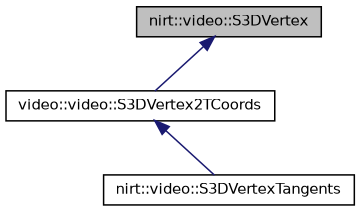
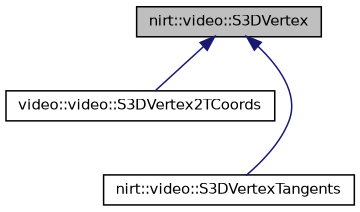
edge "nirt::video::S3DVertexTangents" -> "video::video::S3DVertex2TCoords": now "nirt::video::S3DVertexTangents" -> "nirt::video::S3DVertex"
